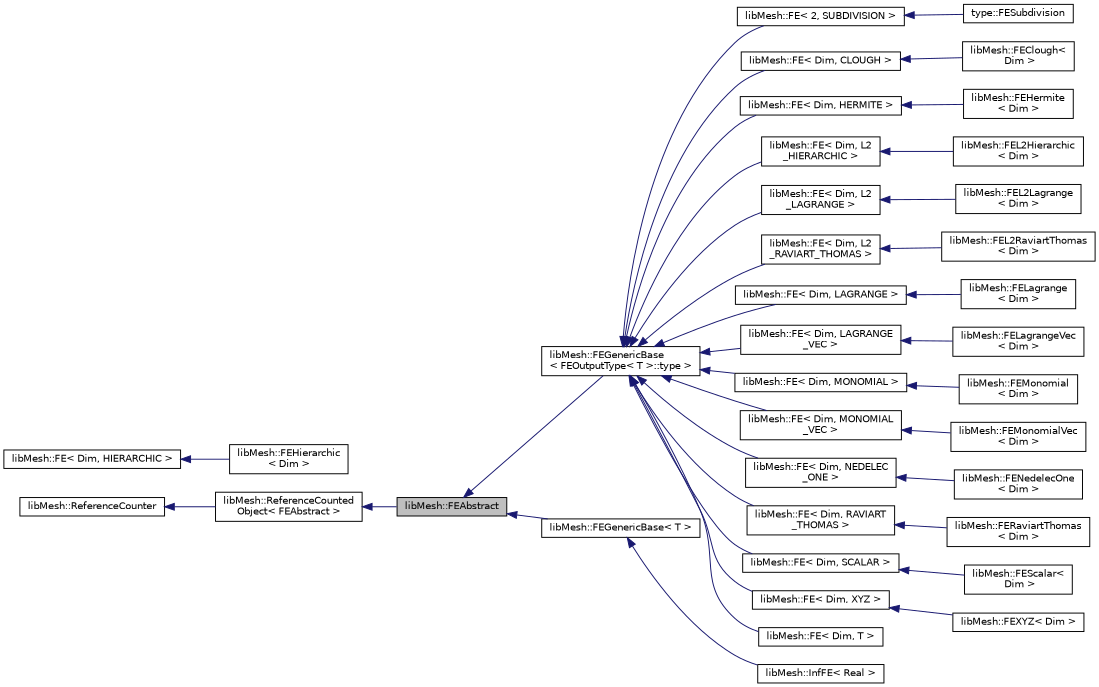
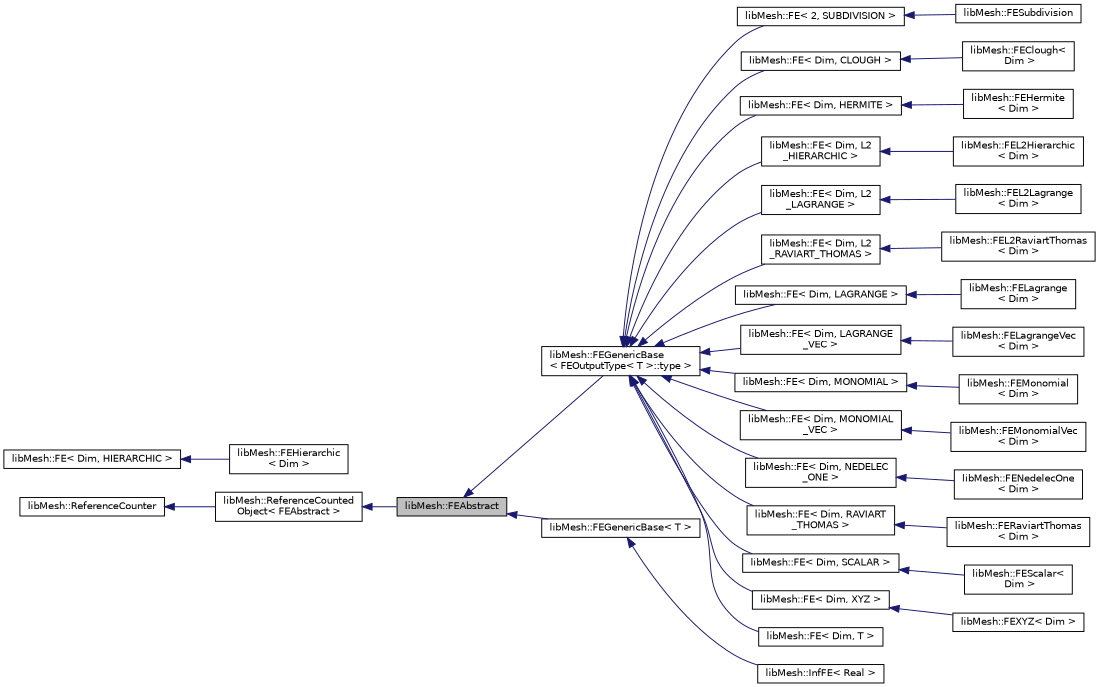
node "type::FESubdivision": label "type::FESubdivision" -> "libMesh::FESubdivision"
